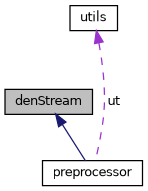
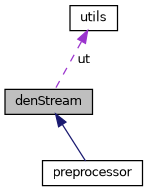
edge "preprocessor" -> "utils": now "denStream" -> "utils"
